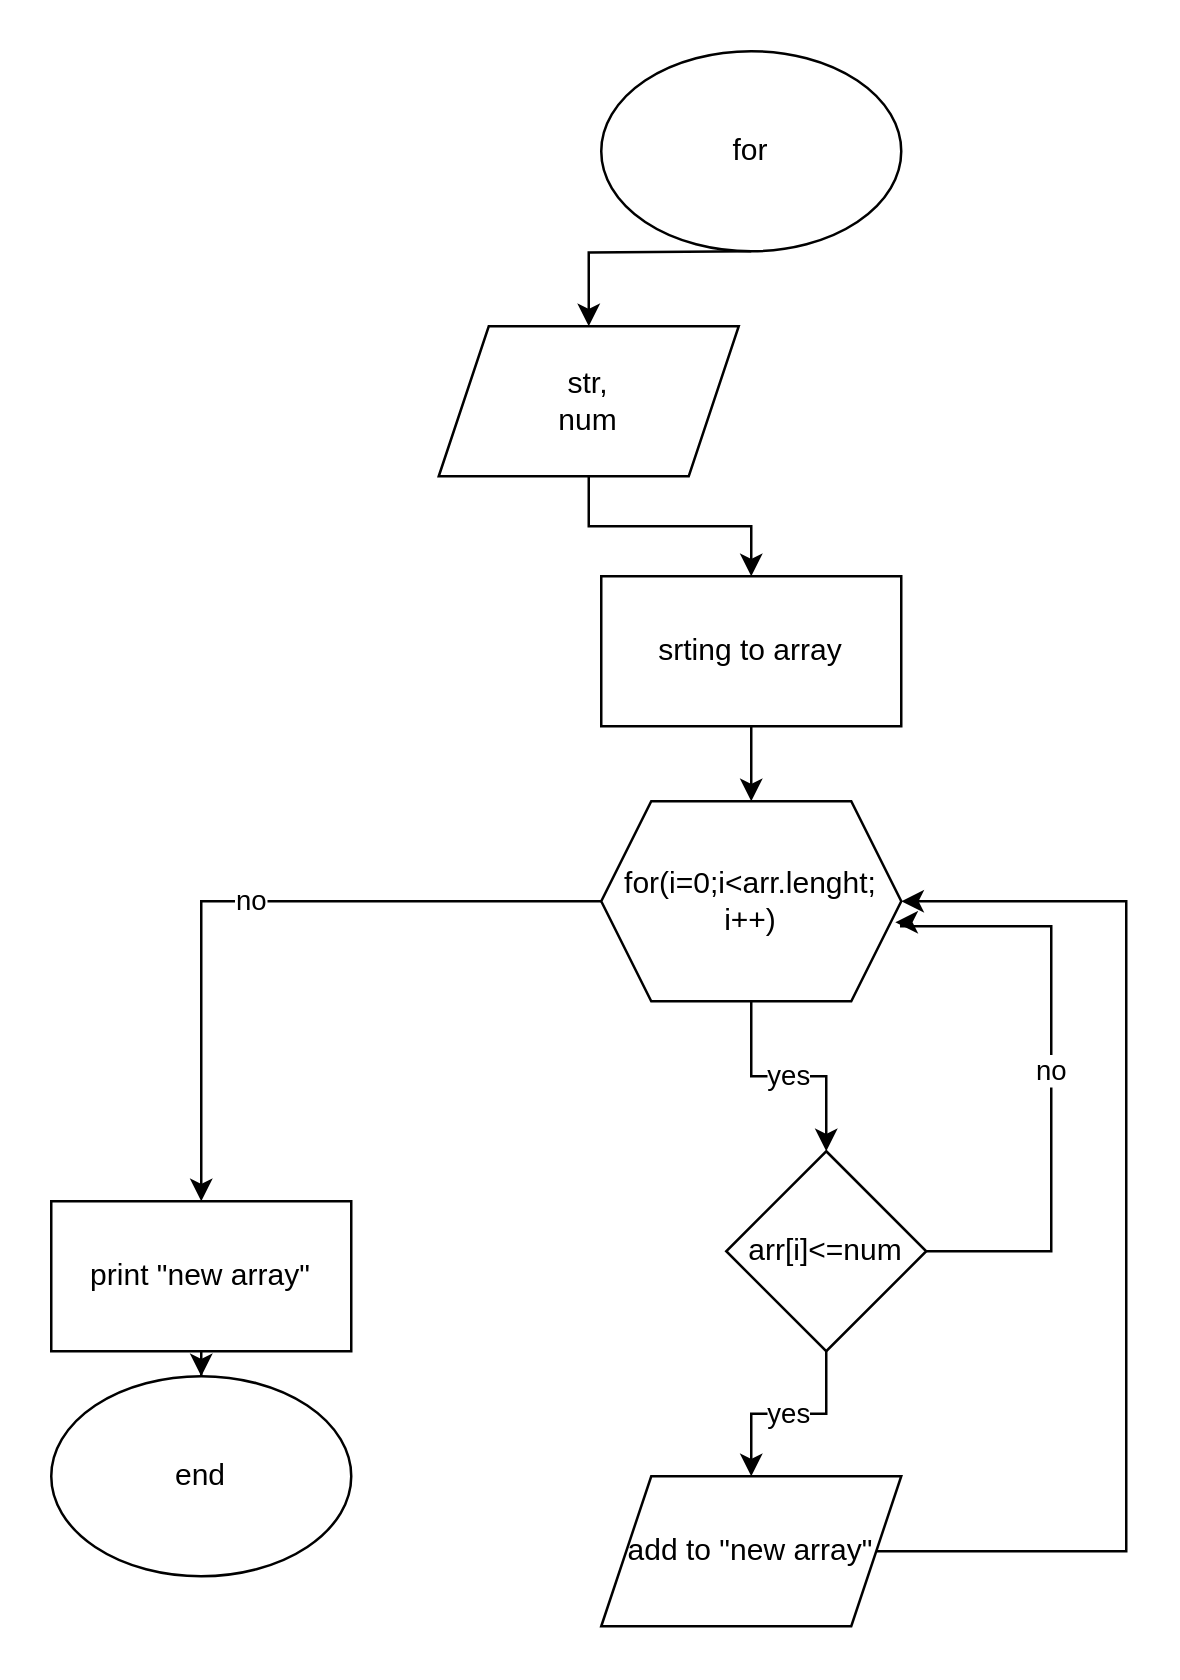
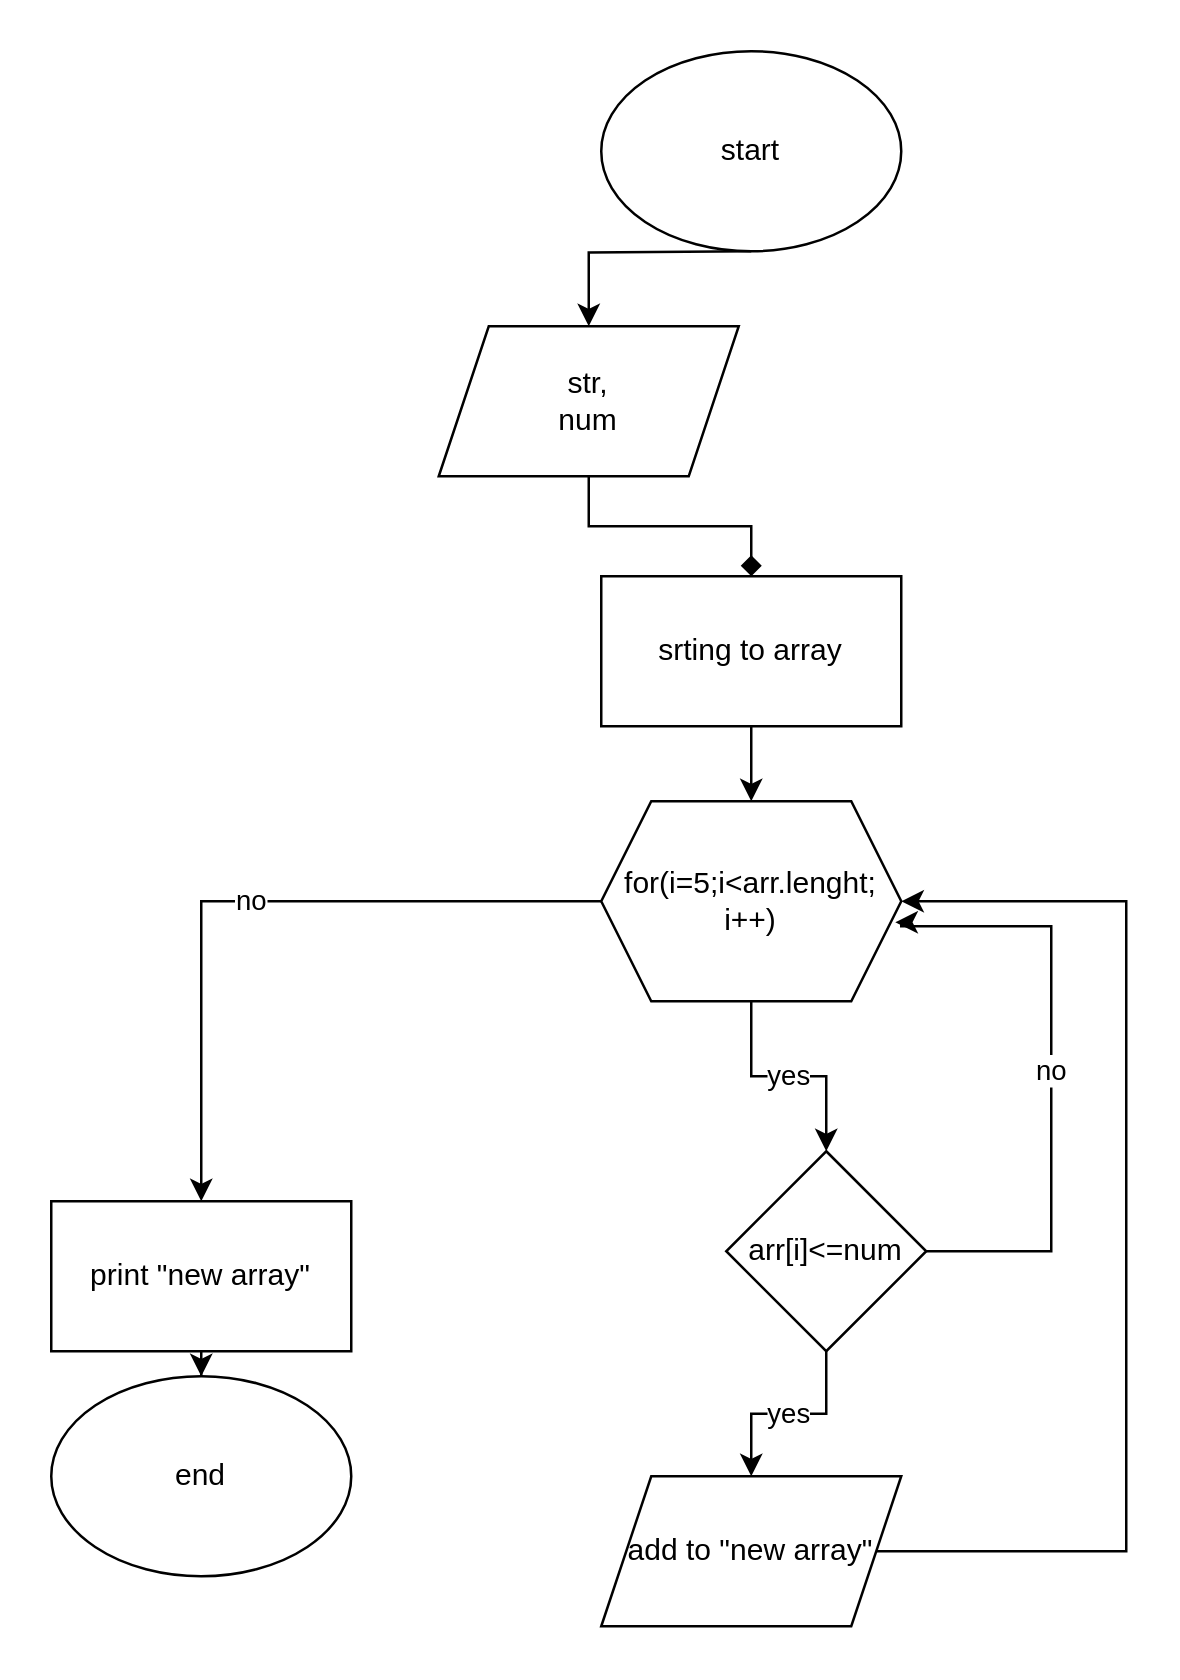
node "for": label "for" -> "start"
edge "str, num" -> "srting to array": arrowhead classic -> diamond
node "for(i=0;i<arr.lenght; i++)": label "for(i=0;i<arr.lenght; i++)" -> "for(i=5;i<arr.lenght; i++)"
